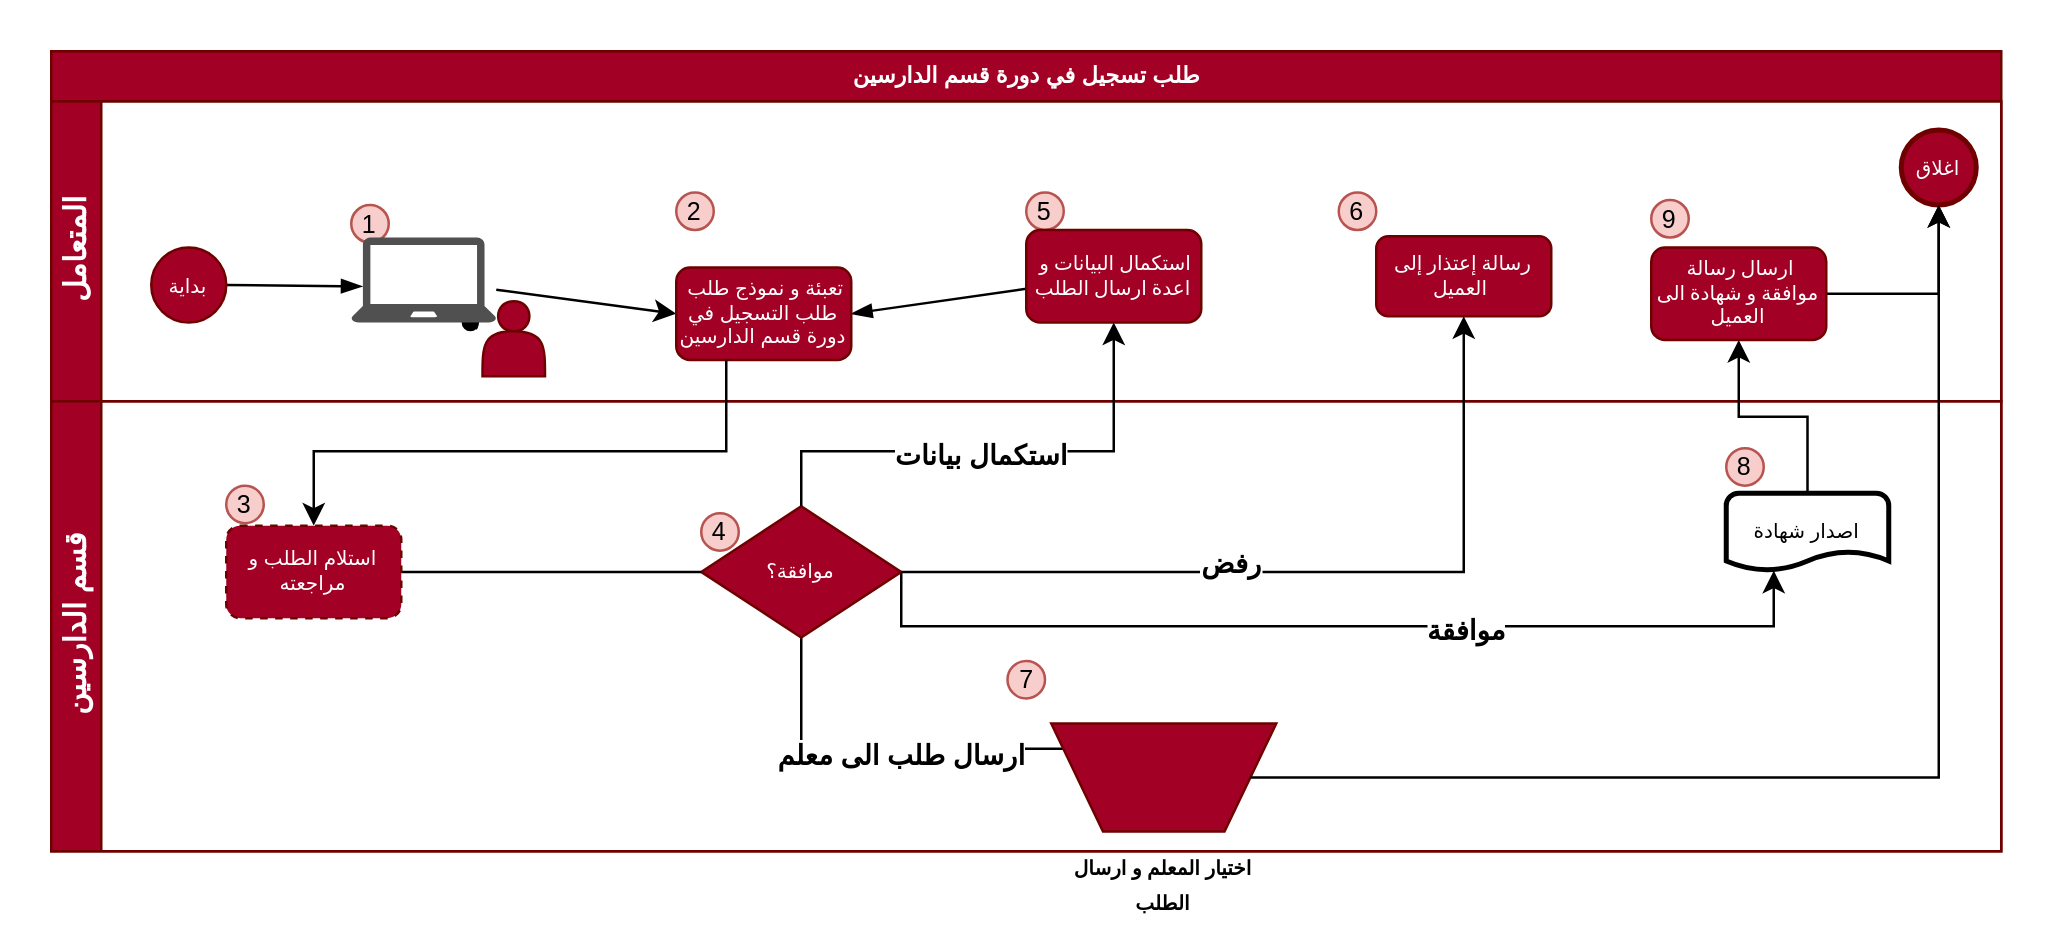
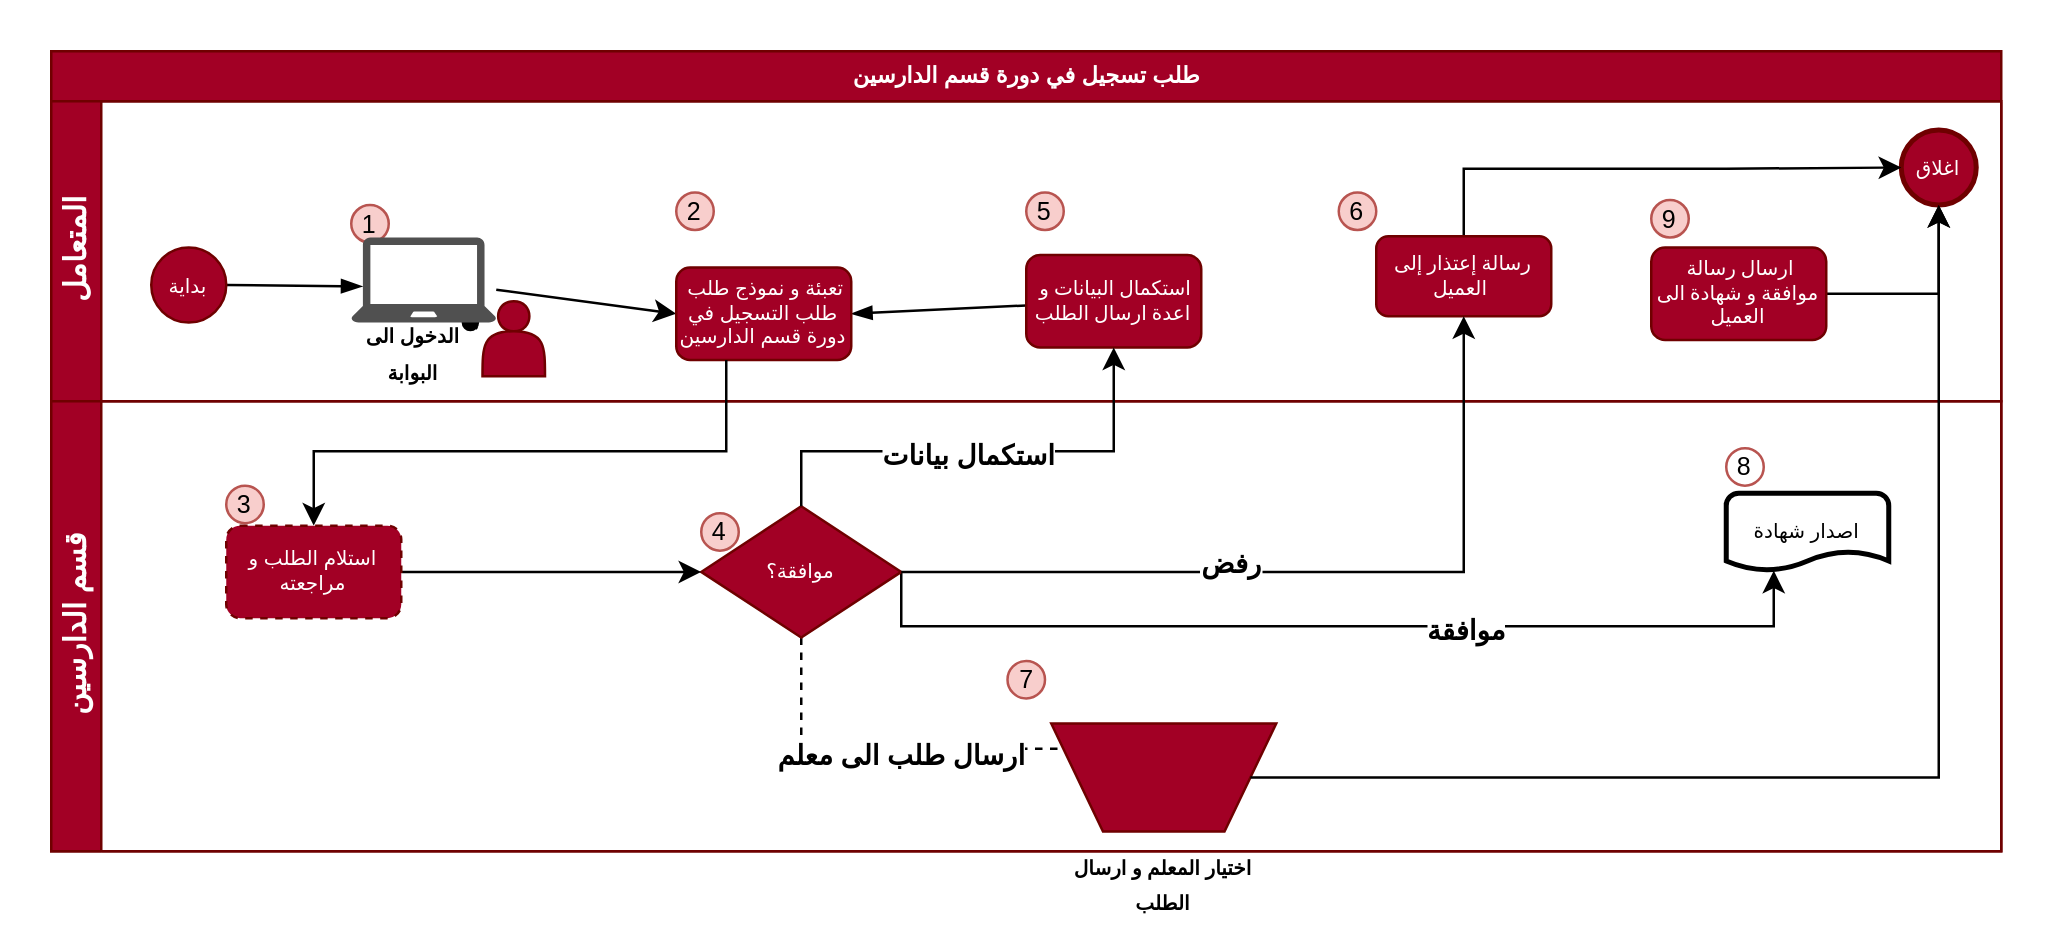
edge "رسالة إعتذار إلى العميل" -> "اغلاق": added
node "استكمال البيانات و اعدة ارسال الطلب": moved (1114, 276) -> (1114, 301)
node "الدخول الى البوابة": added
edge "اصدار شهادة" -> "ارسال رسالة موافقة و شهادة الى العميل": removed
node "8": fillcolor #f8cecc -> #ffffff
edge "استلام الطلب و مراجعته" -- "موافقة؟": arrowhead none -> classic
edge "موافقة؟" -> "اختيار المعلم و ارسال الطلب": style solid -> dashed
